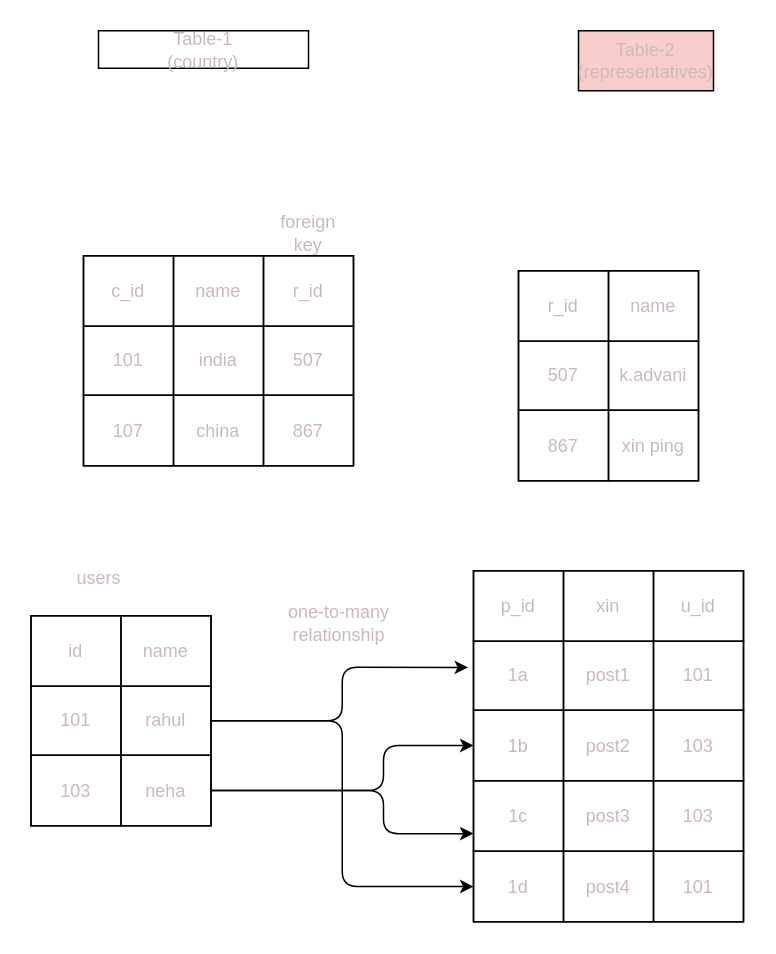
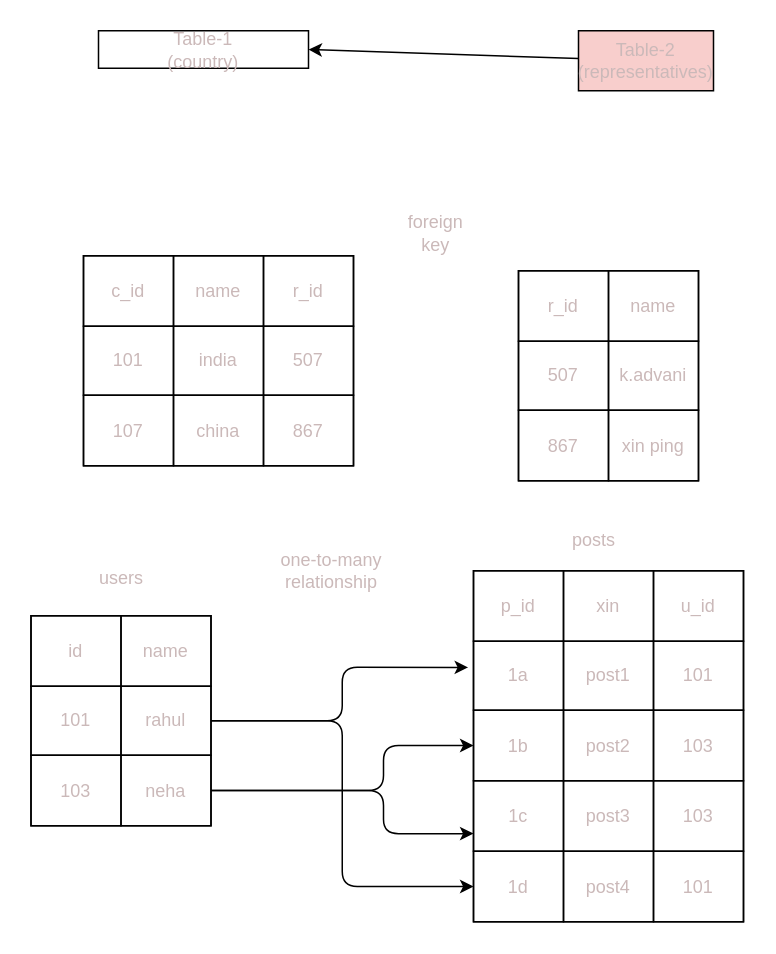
edge "Table-2 (representatives)" -> "Table-1 (country)": added
node "foreign key": moved (308, 233) -> (436, 233)
node "posts": added
node "users": moved (98, 578) -> (121, 578)
node "one-to-many relationship": moved (338, 623) -> (331, 571)
